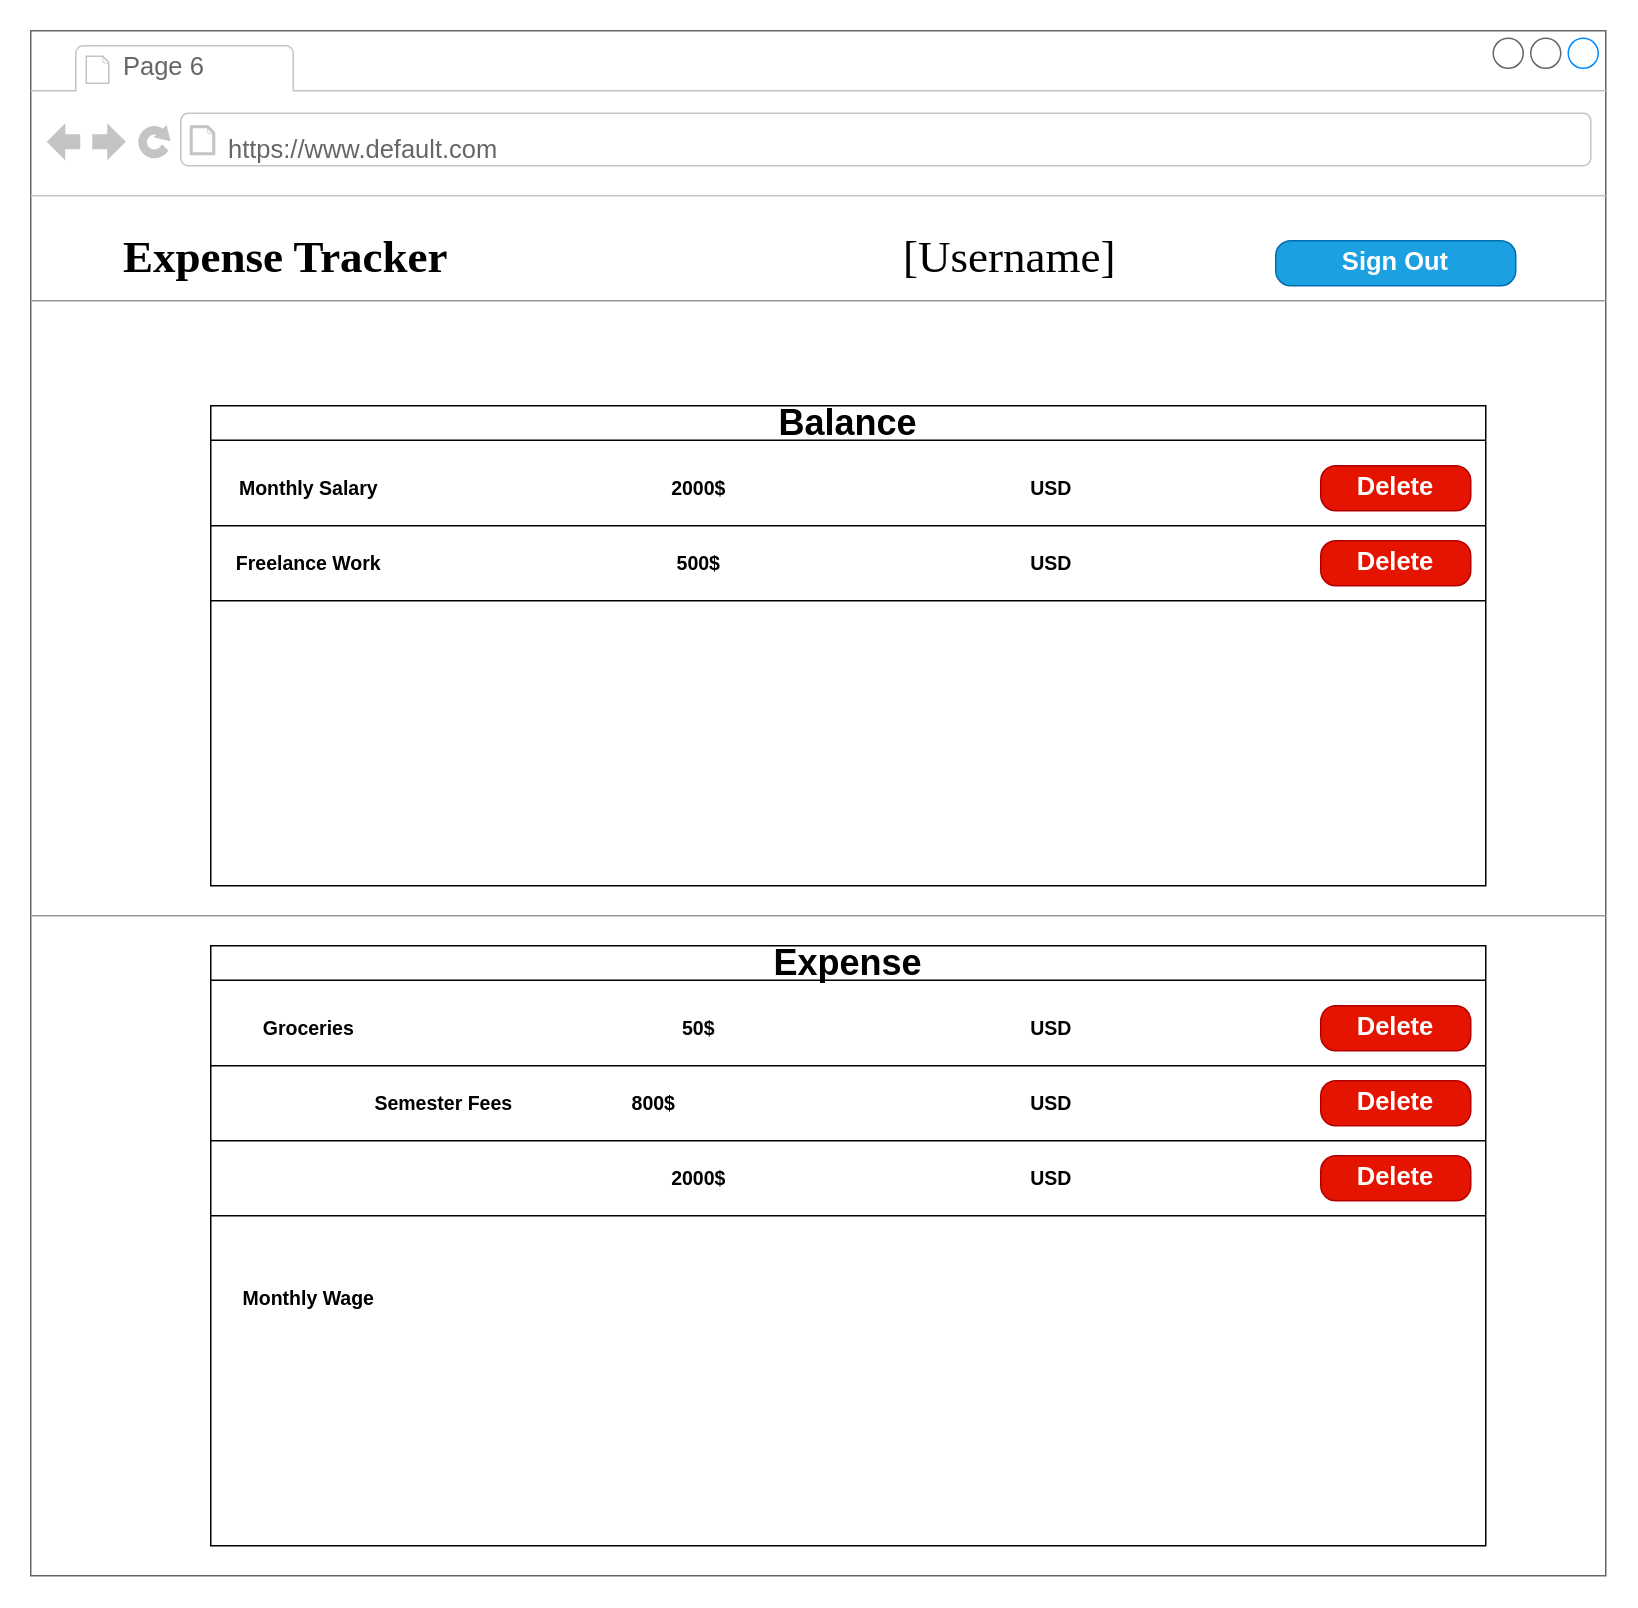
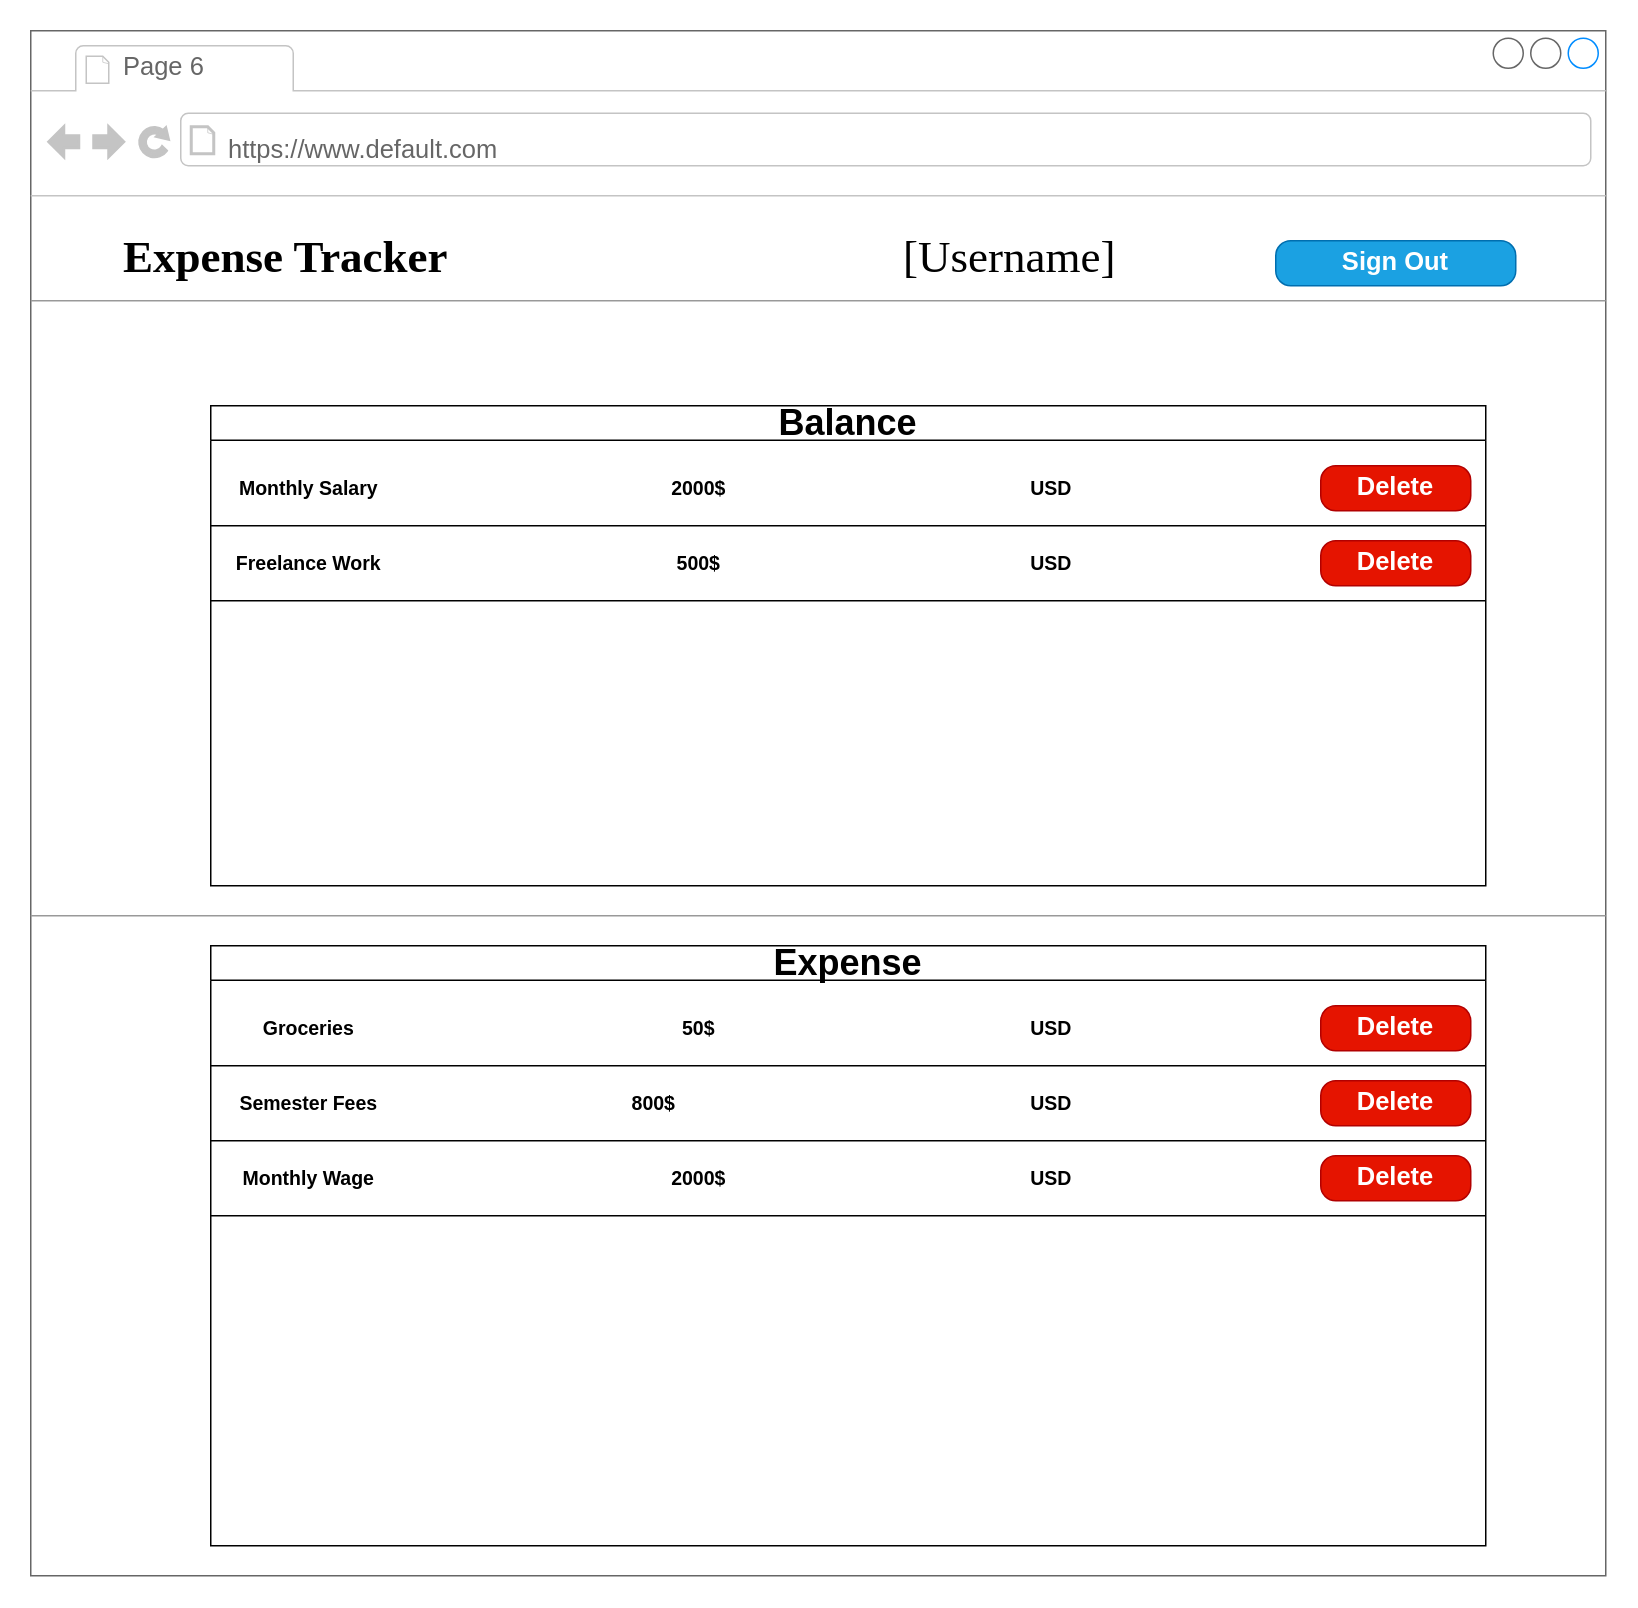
node "Semester Fees": moved (443, 1103) -> (308, 1103)
node "Monthly Wage": moved (308, 1298) -> (308, 1178)
